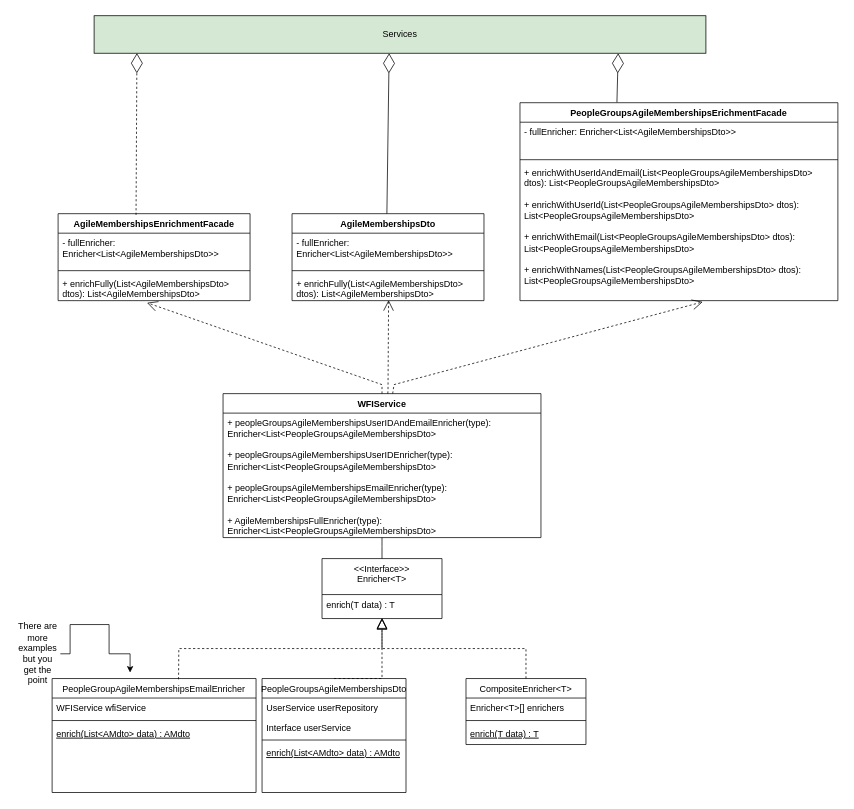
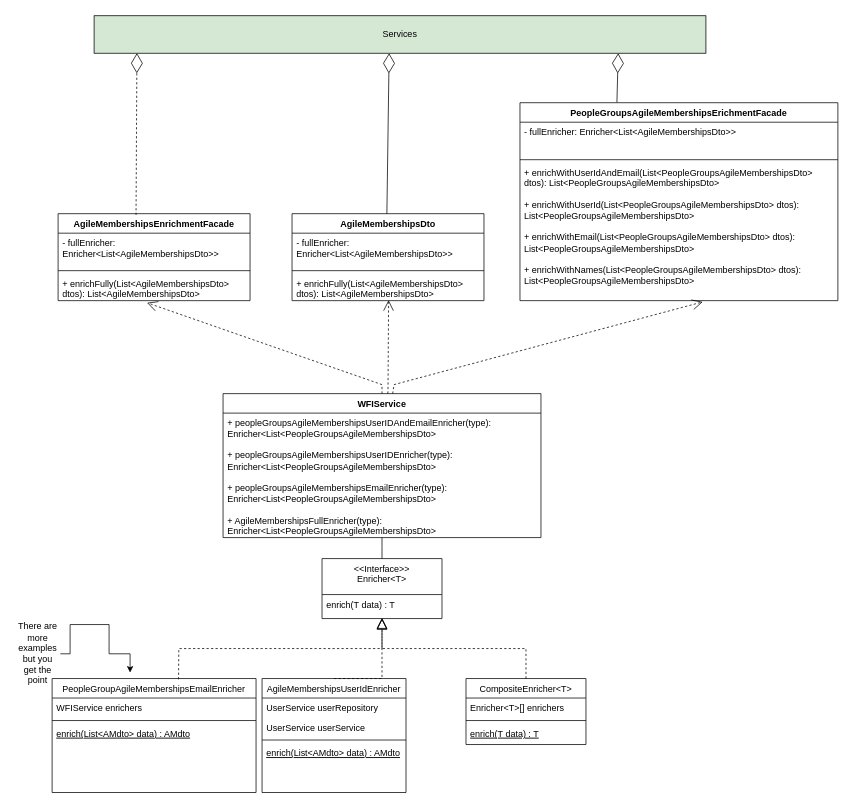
node "PeopleGroupsAgileMembershipsDto": label "PeopleGroupsAgileMembershipsDto" -> "AgileMembershipsUserIdEnricher"
node "WFIService wfiService": label "WFIService wfiService" -> "WFIService enrichers"
node "Interface userService": label "Interface userService" -> "UserService userService"
